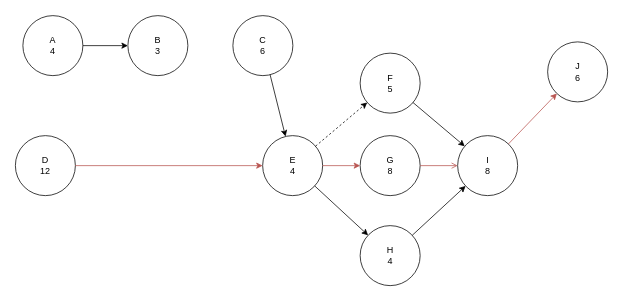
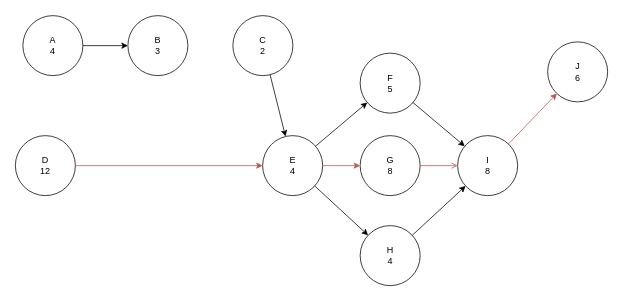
node "C 6": label "C 6" -> "C 2"
edge "E 4" -> "F 5": style dashed -> solid
